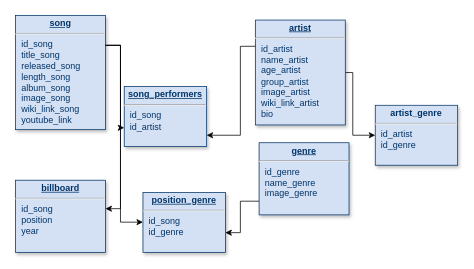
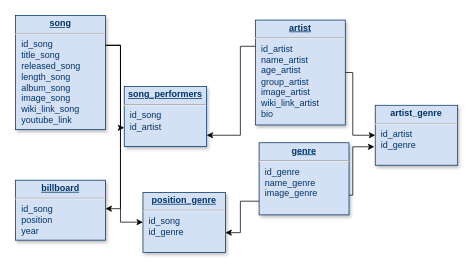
edge "genre id_genre name_genre image_genre" -> "artist_genre id_artist id_genre": added
node "billboard id_song position year": size 90x72 -> 90x60
